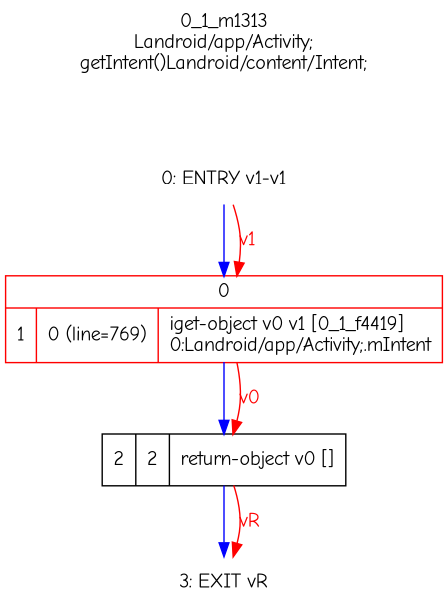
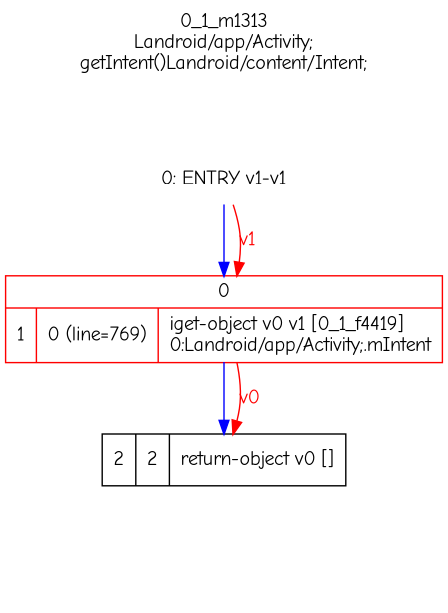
node "3: EXIT vR": removed
